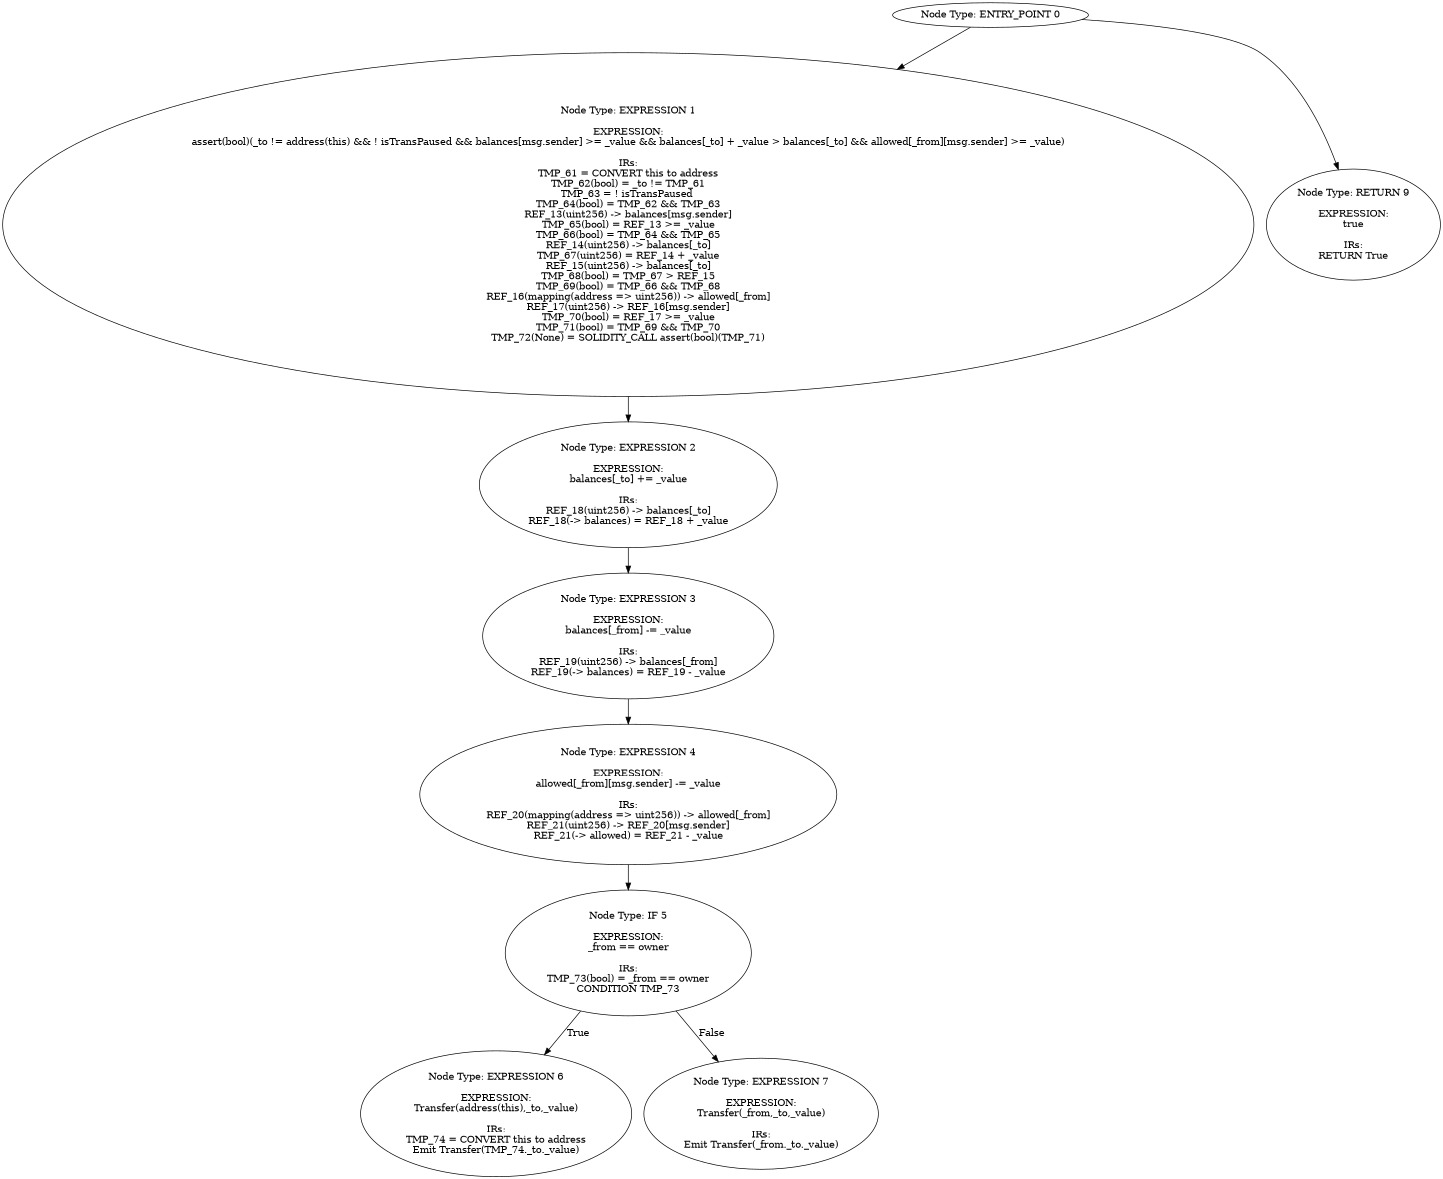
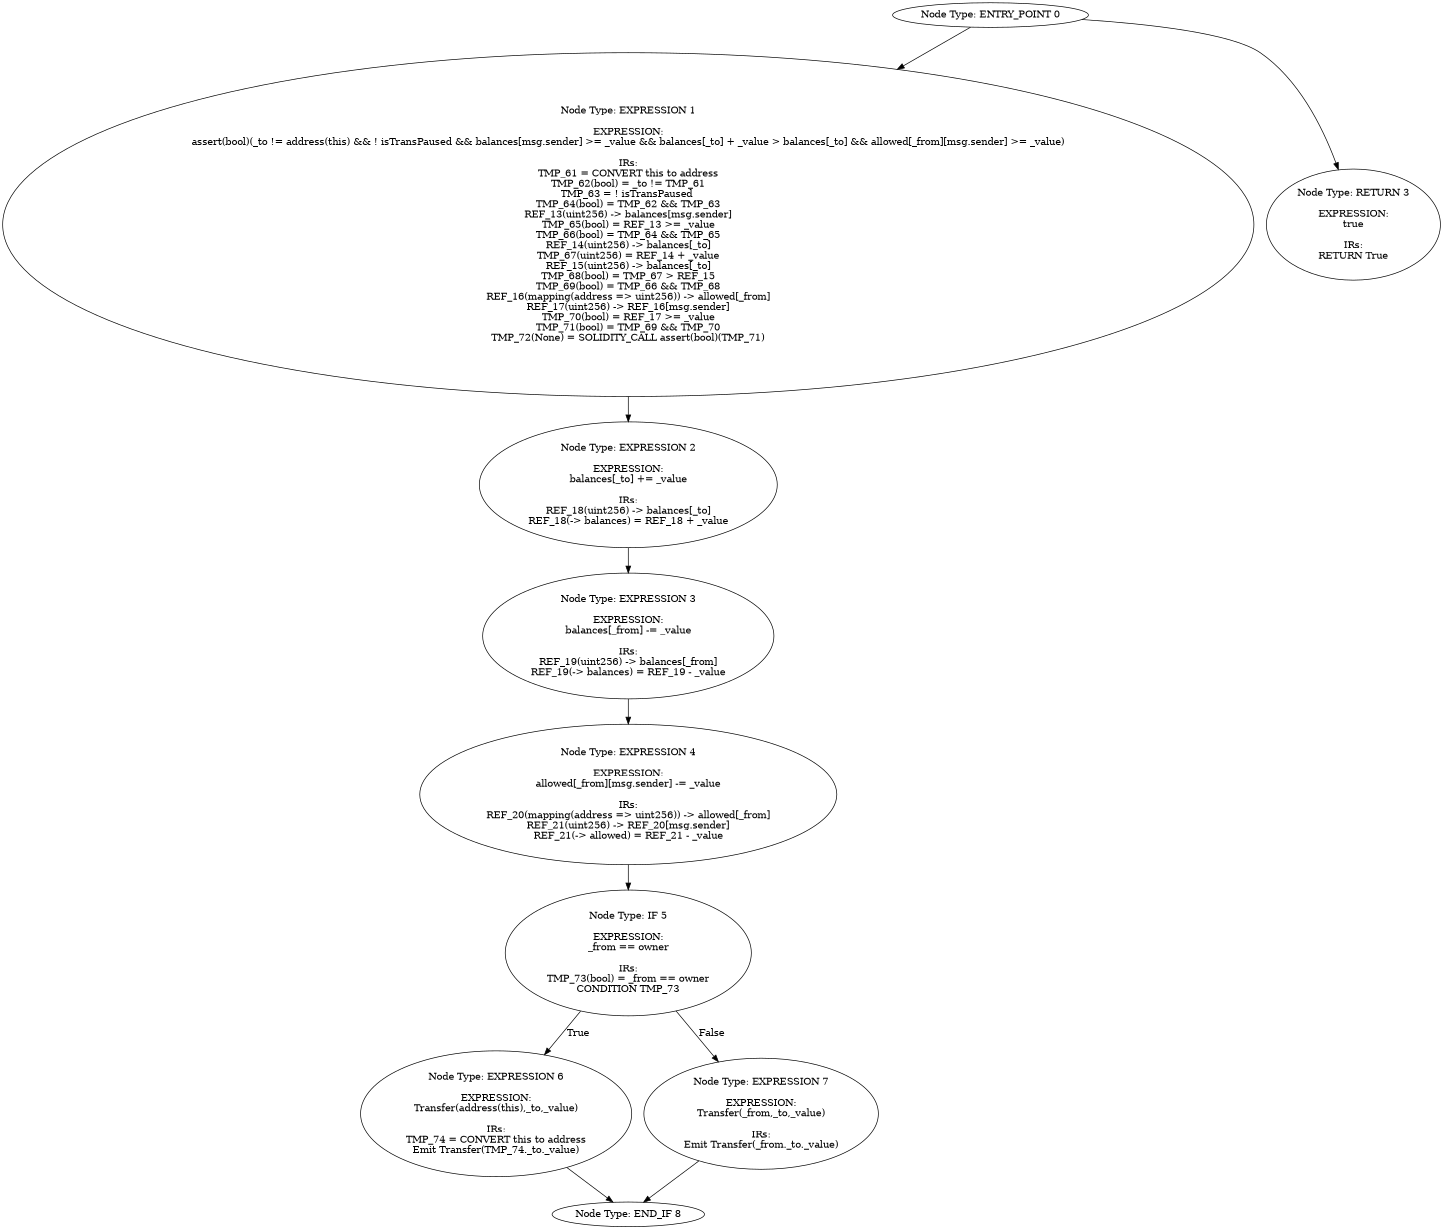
node "Node Type: RETURN 9 EXPRESSION: true IRs: RETURN True": label "Node Type: RETURN 9 EXPRESSION: true IRs: RETURN True" -> "Node Type: RETURN 3 EXPRESSION: true IRs: RETURN True"
node "Node Type: END_IF 8": added
